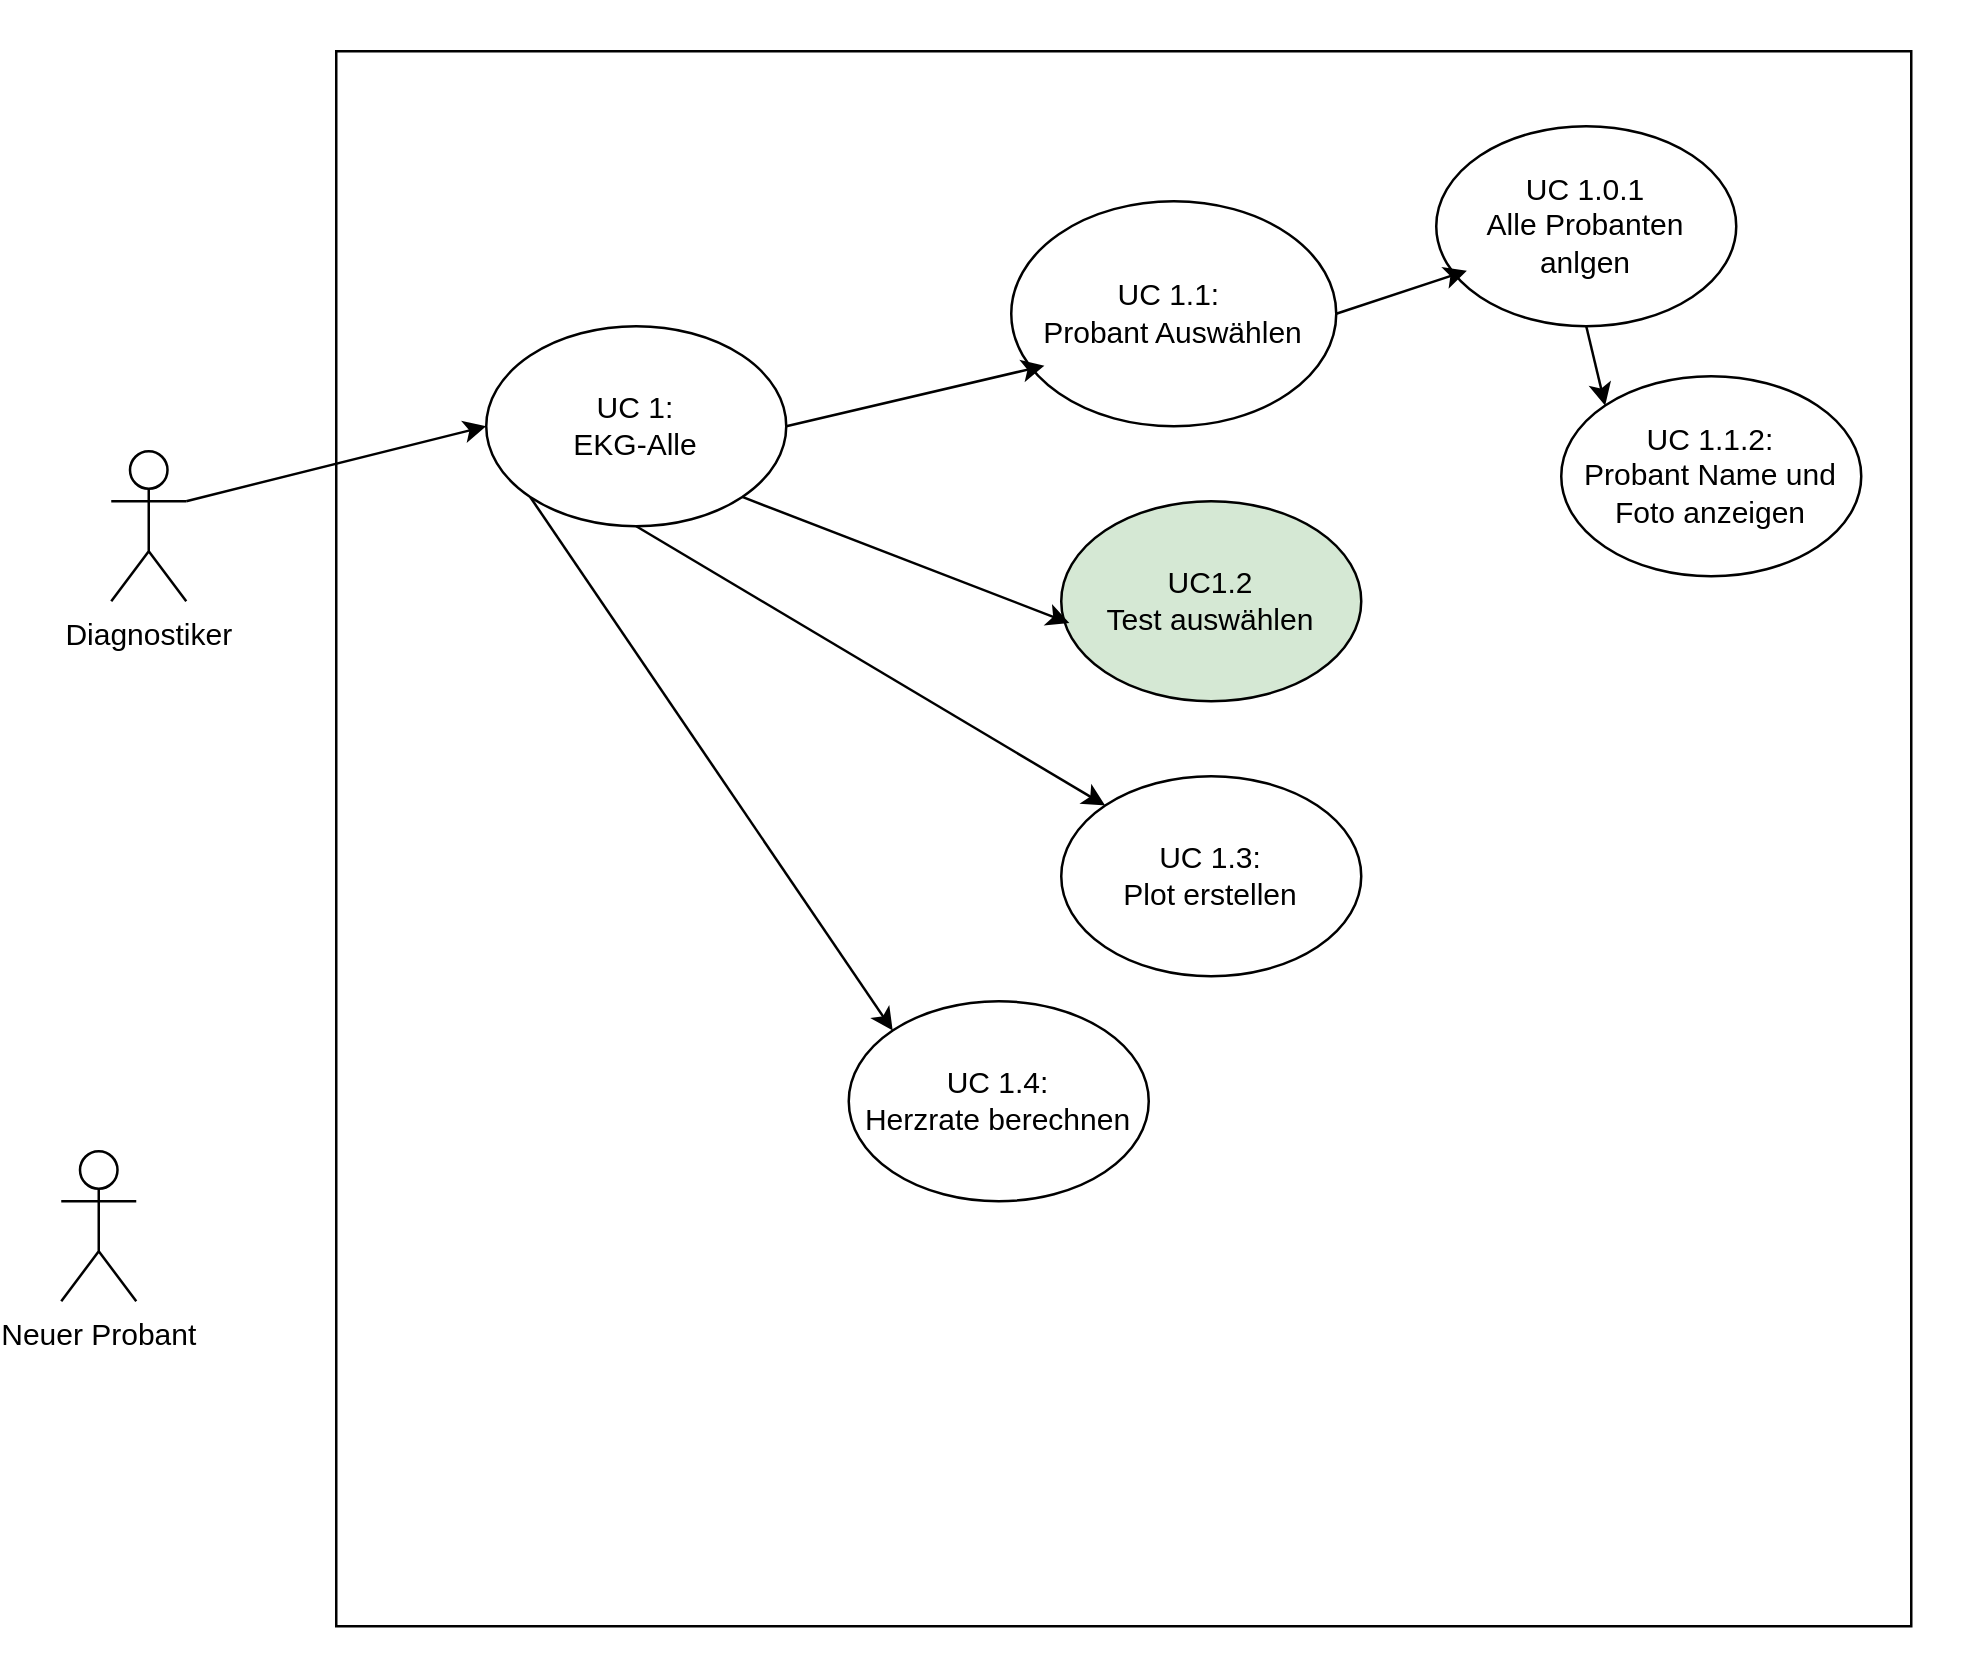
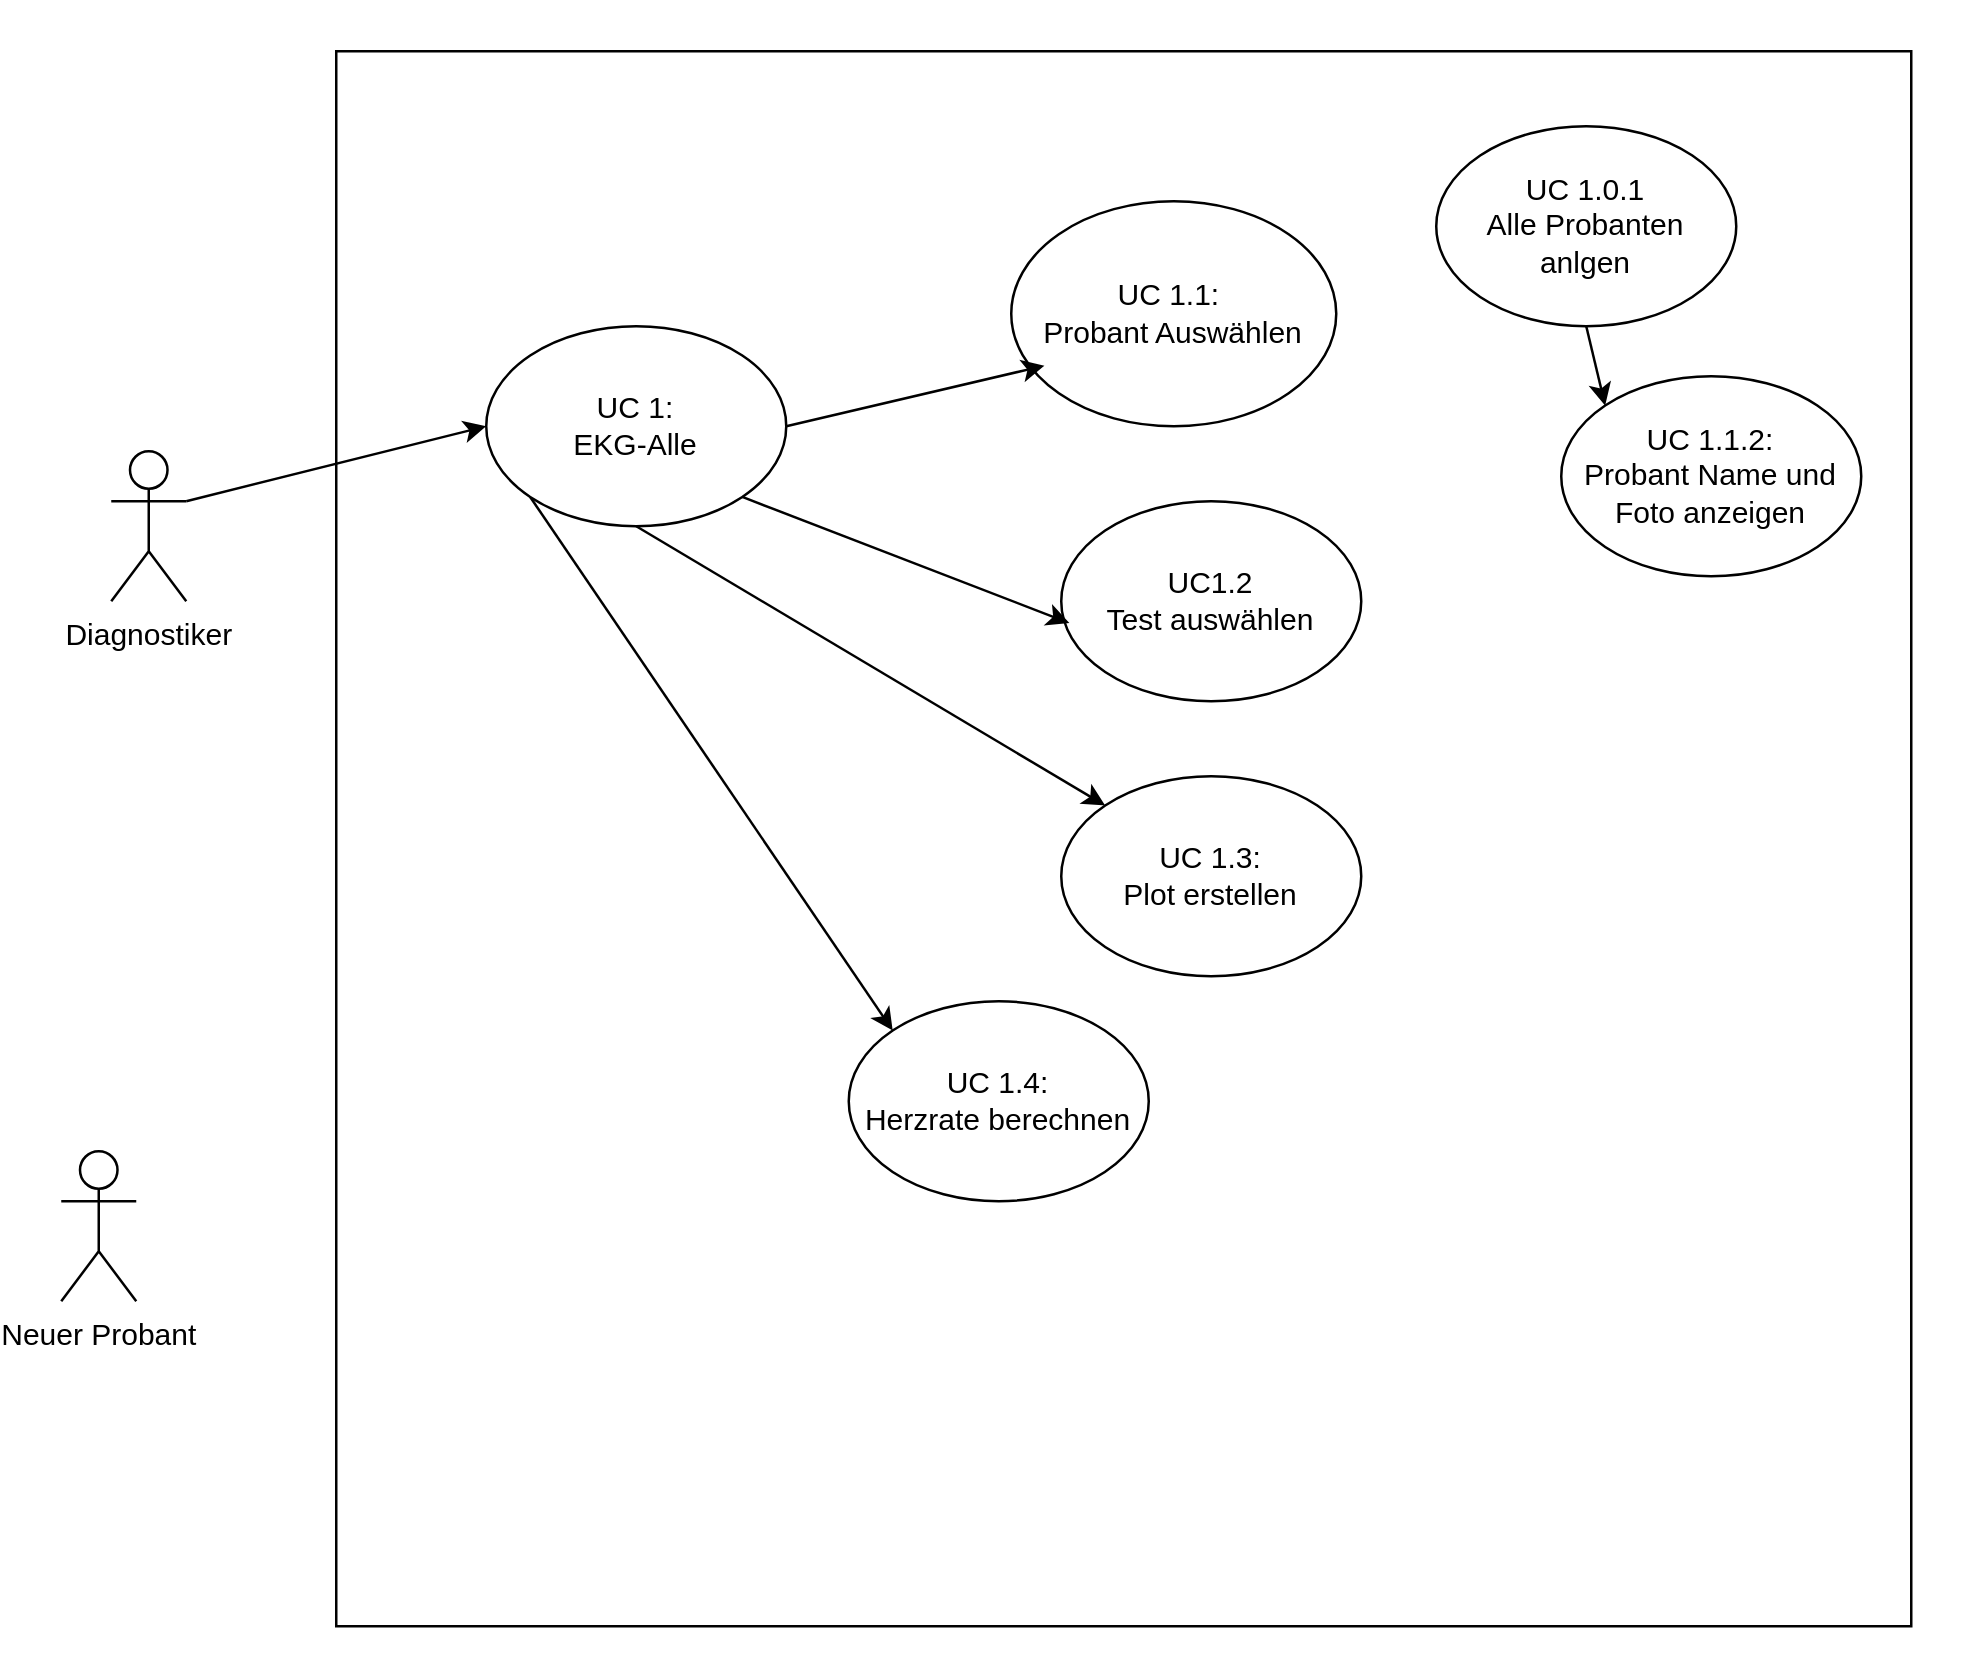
edge "UC 1.1: Probant Auswählen" -> "UC 1.0.1 Alle Probanten anlgen": removed
node "UC1.2 Test auswählen": fillcolor #d5e8d4 -> #ffffff
